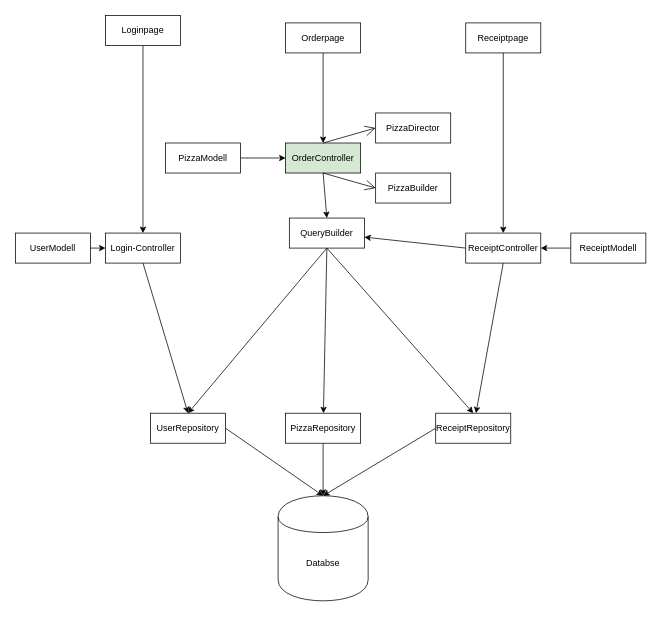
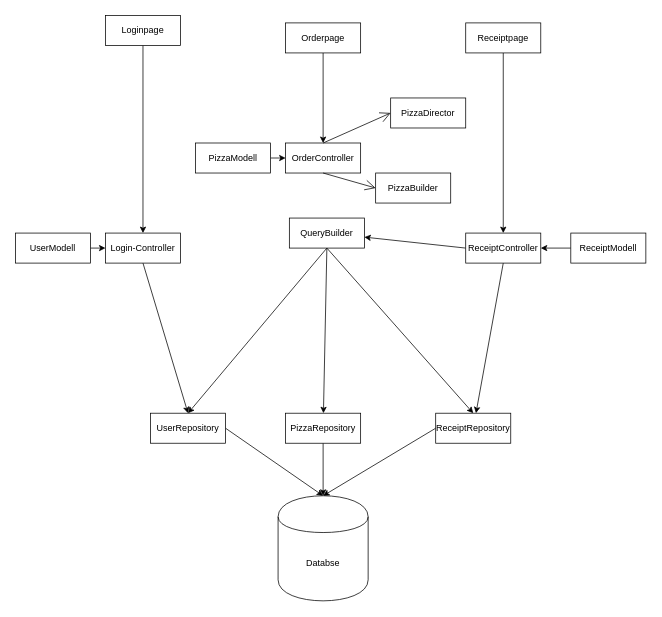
node "PizzaDirector": moved (413, 128) -> (428, 113)
node "PizzaModell": moved (203, 158) -> (233, 158)
node "OrderController": fillcolor #d5e8d4 -> #ffffff
edge "OrderController" -> "QueryBuilder": removed
